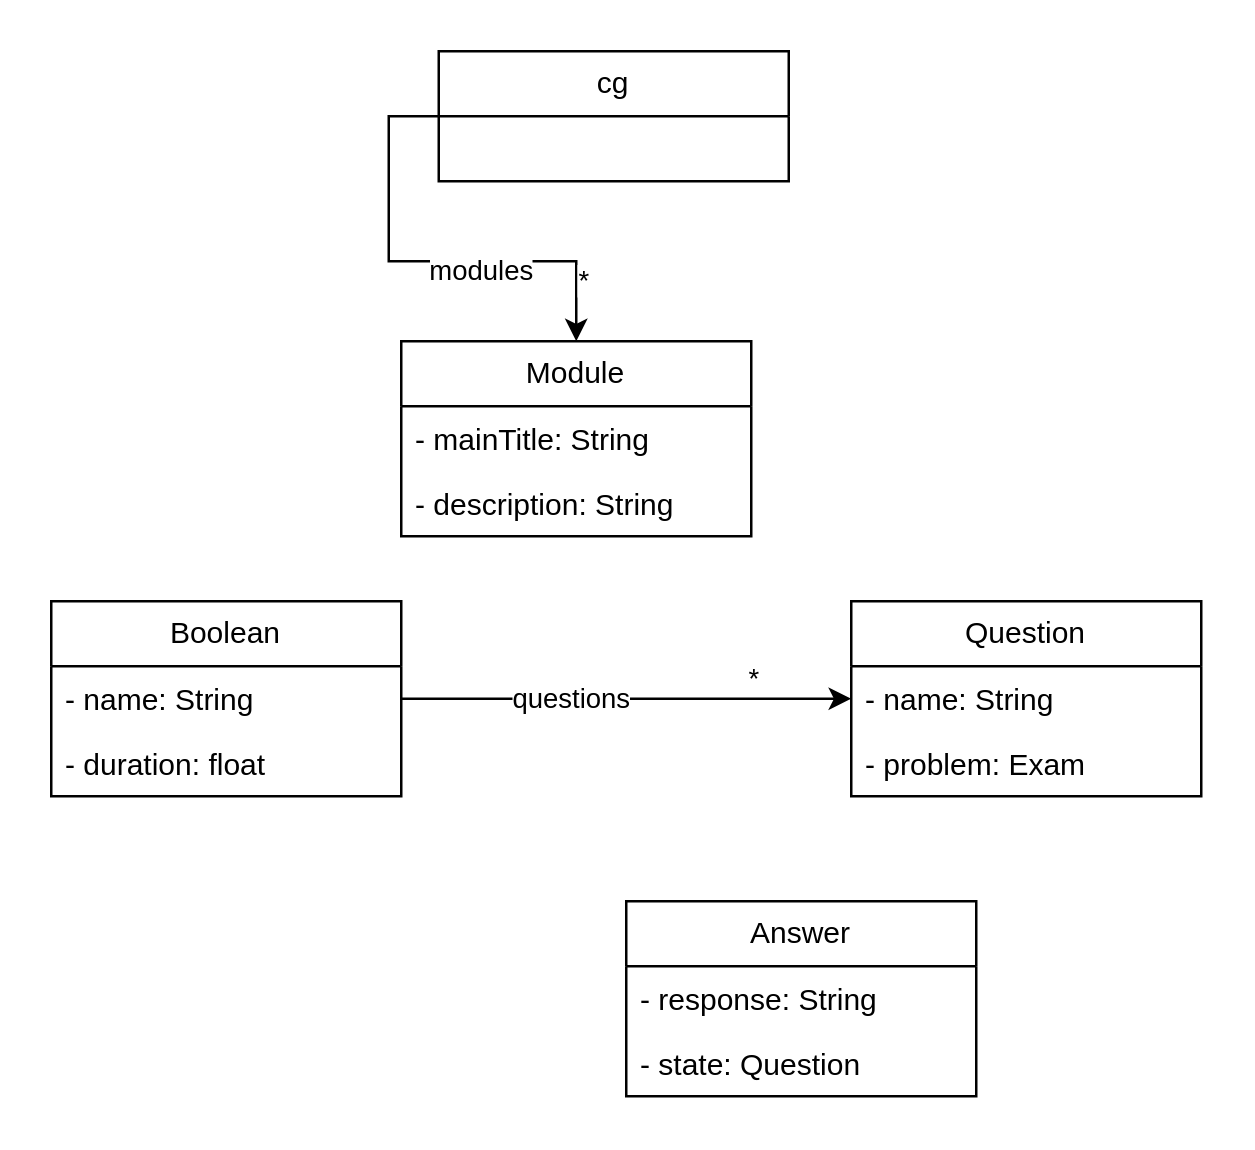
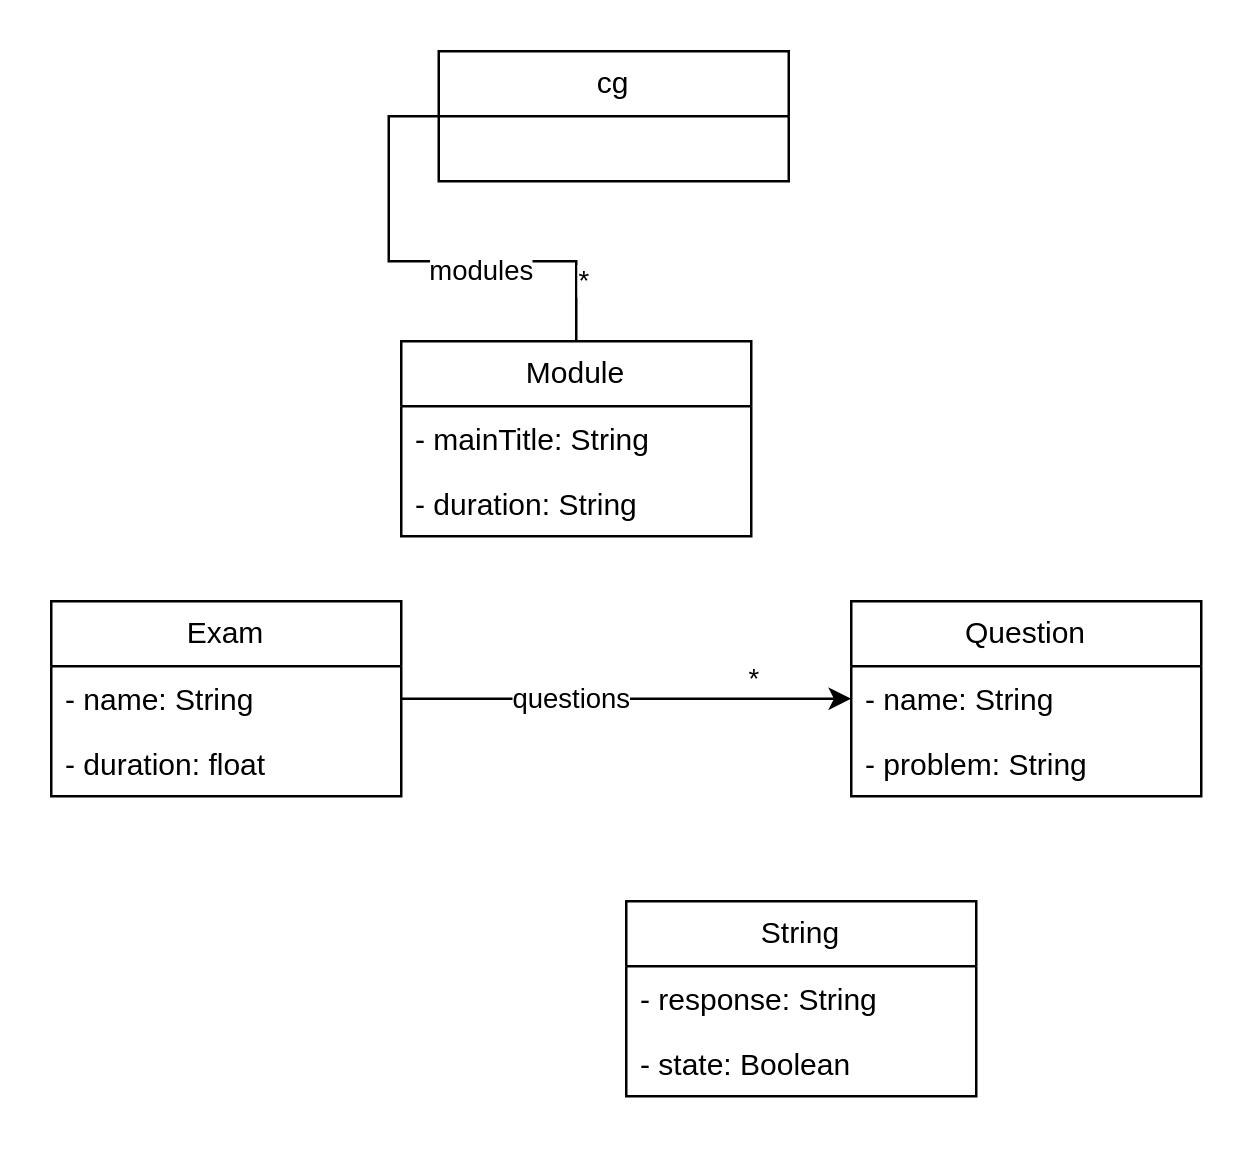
edge "cg" -> "Module": arrowhead classic -> none
node "- description: String": label "- description: String" -> "- duration: String"
node "Boolean": label "Boolean" -> "Exam"
node "- problem: Exam": label "- problem: Exam" -> "- problem: String"
node "Answer": label "Answer" -> "String"
node "- state: Question": label "- state: Question" -> "- state: Boolean"
